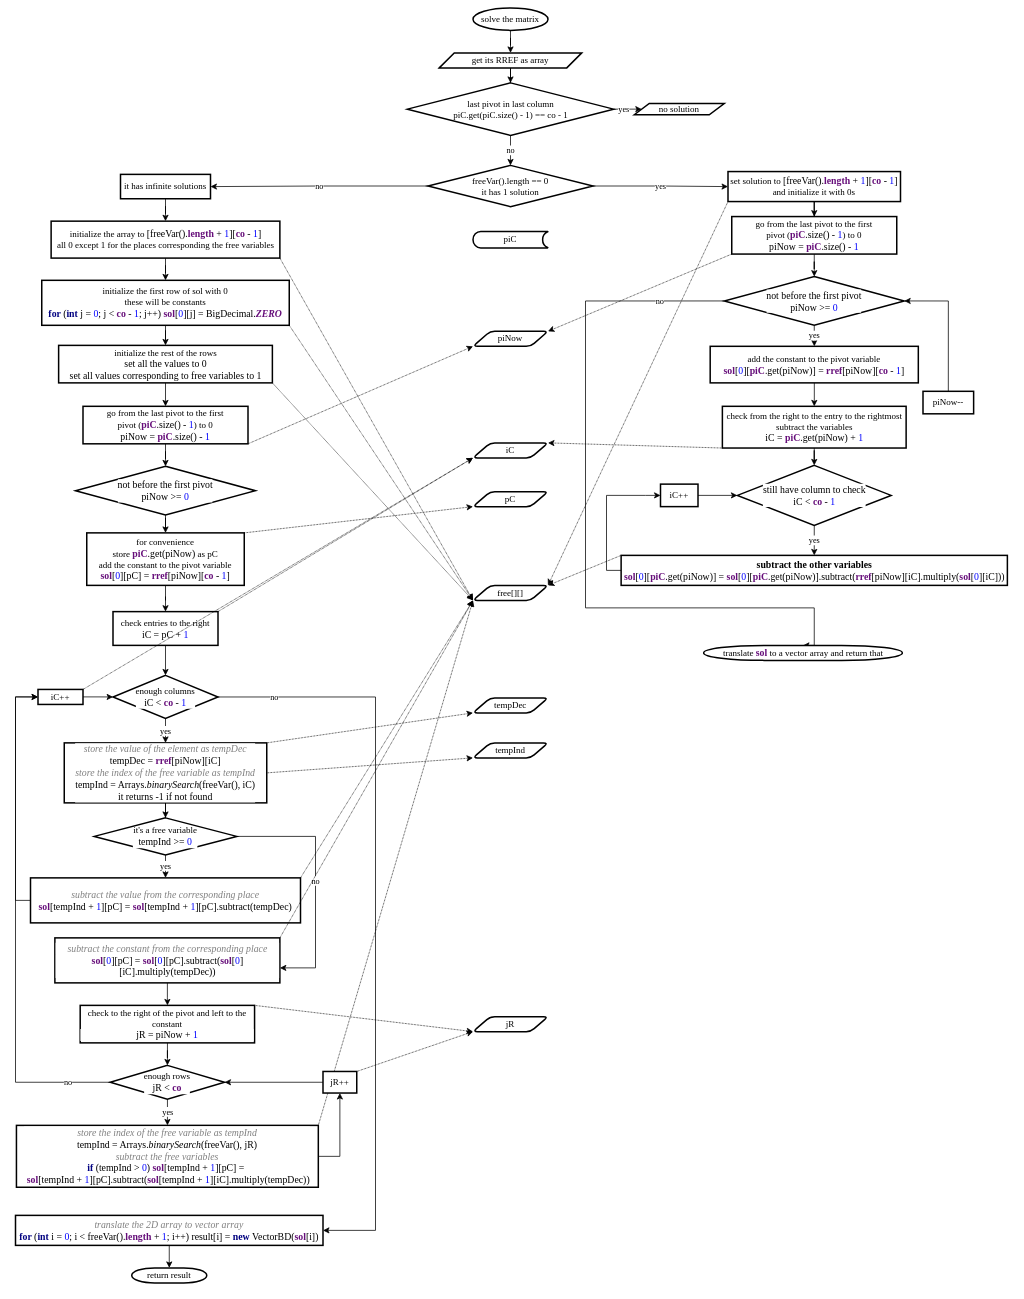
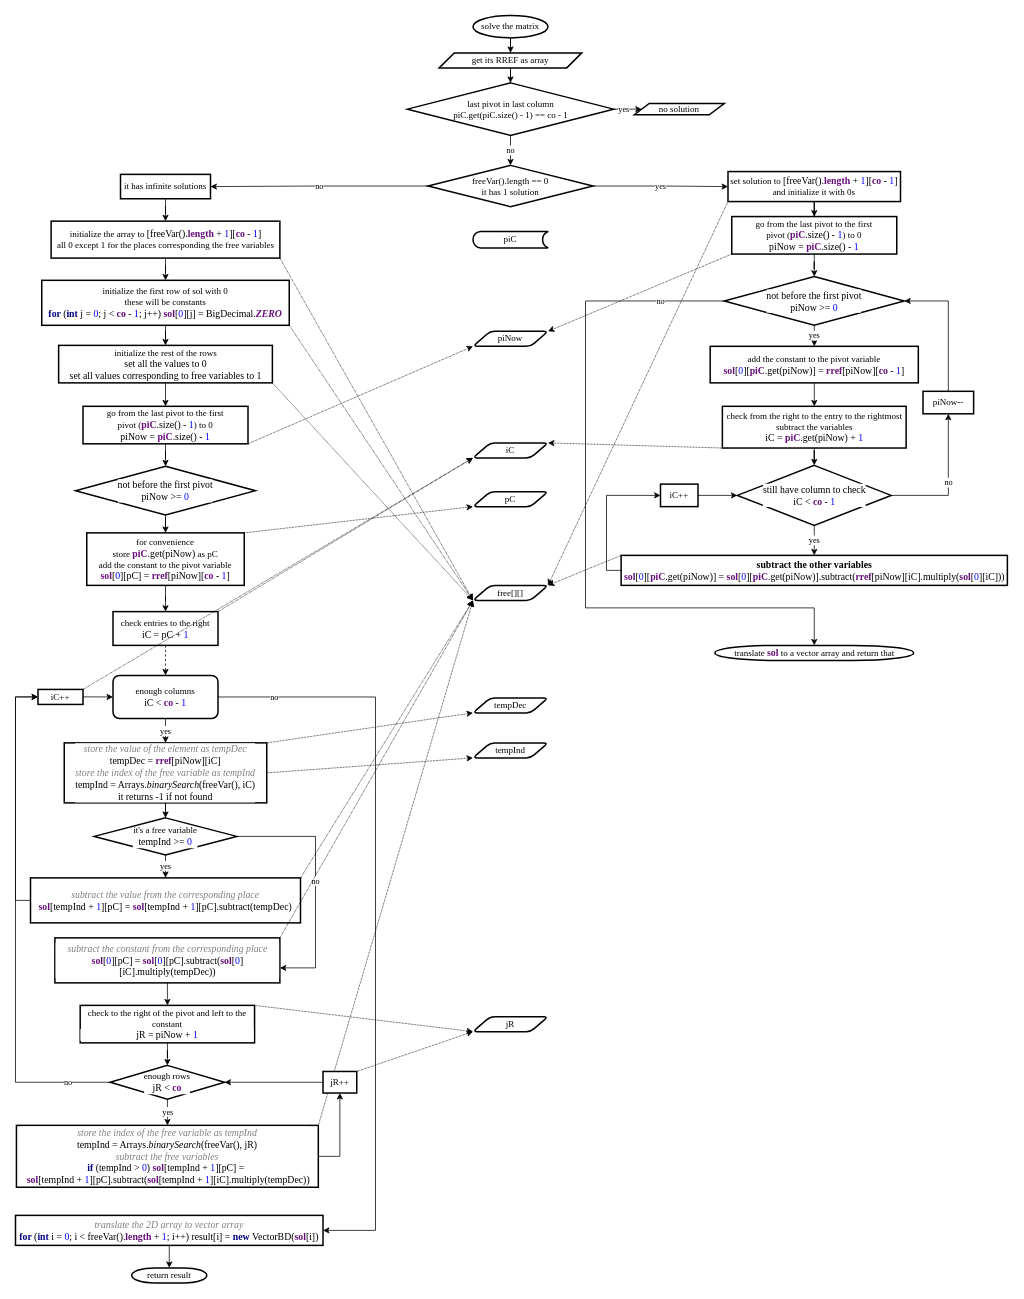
node "solve the matrix": moved (510, 19) -> (510, 27)
edge "still have column to check iC < co - 1" -> "piNow--": added, label "no"
node "translate sol to a vector array and return that": moved (803, 653) -> (814, 653)
edge "check entries to the right iC = pC + 1" -> "enough columns iC < co - 1": style solid -> dashed
node "enough columns iC < co - 1": shape diamond -> rounded rectangle
